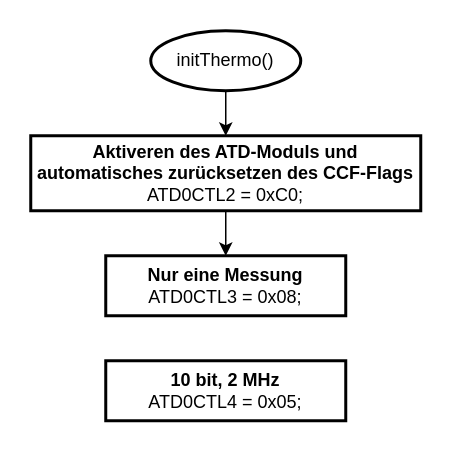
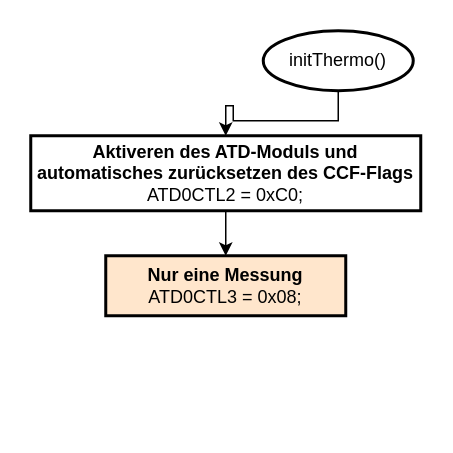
node "initThermo()": moved (226, 61) -> (338, 61)
node "Nur eine Messung ATD0CTL3 = 0x08;": fillcolor #ffffff -> #ffe6cc
node "10 bit, 2 MHz ATD0CTL4 = 0x05;": removed
